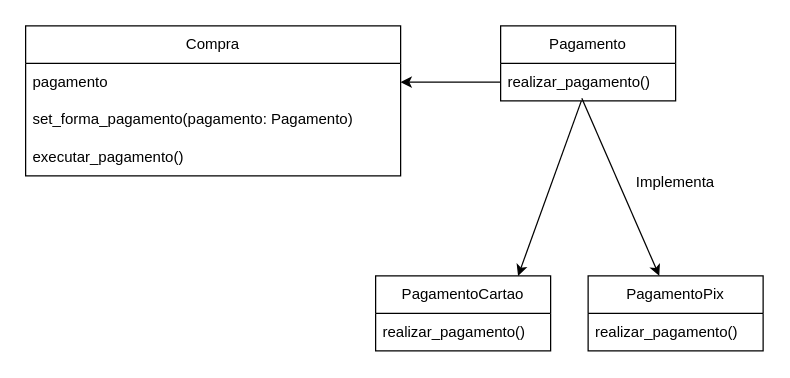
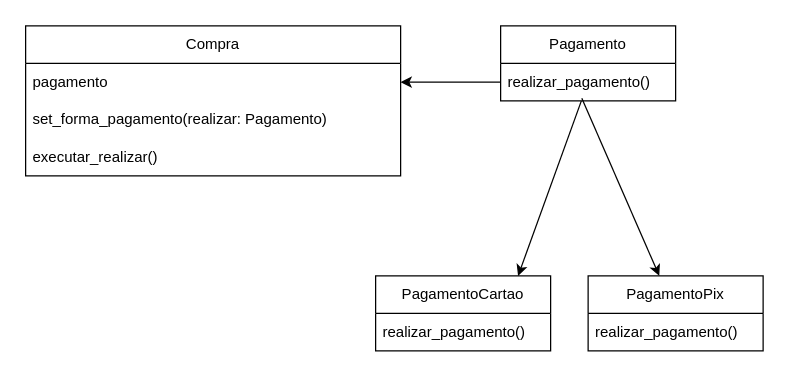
node "set_forma_pagamento(pagamento: Pagamento)": label "set_forma_pagamento(pagamento: Pagamento)" -> "set_forma_pagamento(realizar: Pagamento)"
node "executar_pagamento()": label "executar_pagamento()" -> "executar_realizar()"
node "Implementa": removed
